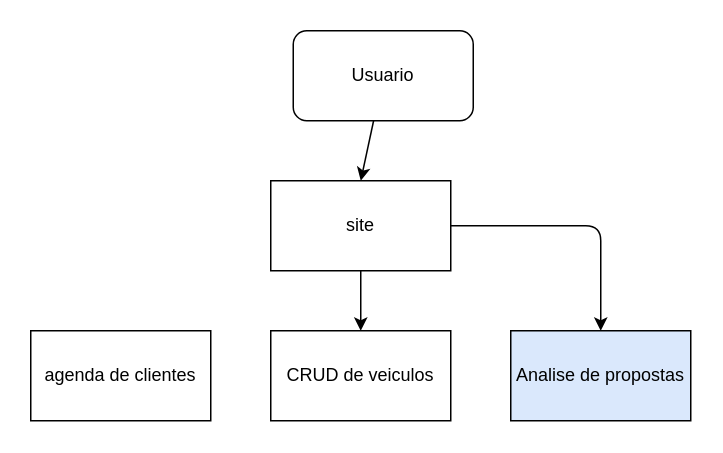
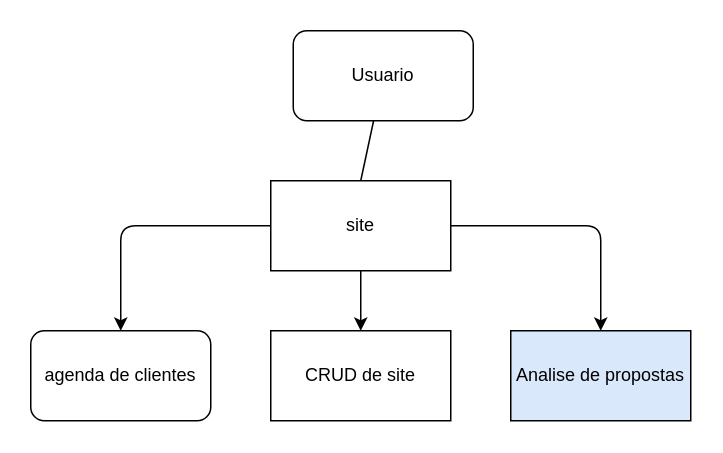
edge "Usuario" -> "site": arrowhead classic -> none
edge "site" -> "agenda de clientes": added
node "agenda de clientes": shape rectangle -> rounded rectangle
node "CRUD de veiculos": label "CRUD de veiculos" -> "CRUD de site"
